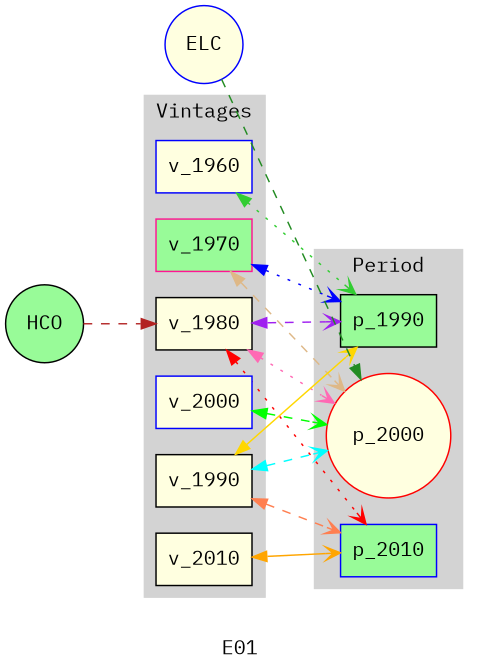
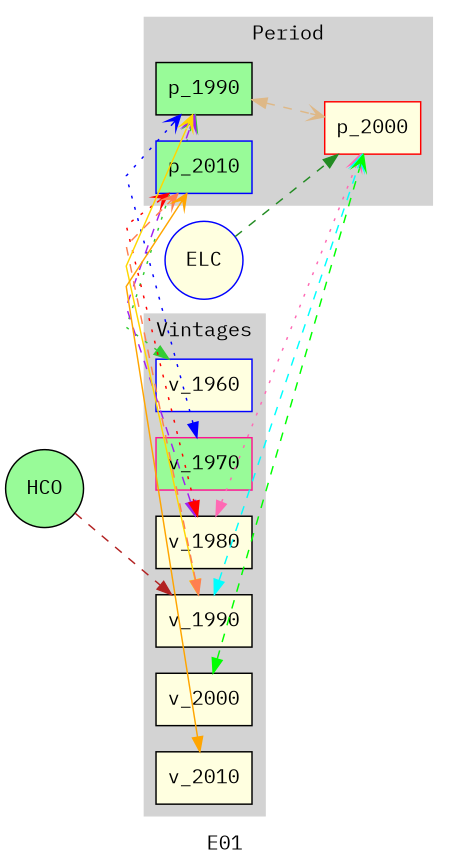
edge "HCO" -> "v_1980": now "HCO" -> "v_1990"
edge "v_1970" -- "p_2000": now "p_1990" -- "p_2000"
node "v_2000": color blue -> black
node "p_2000": shape circle -> box
